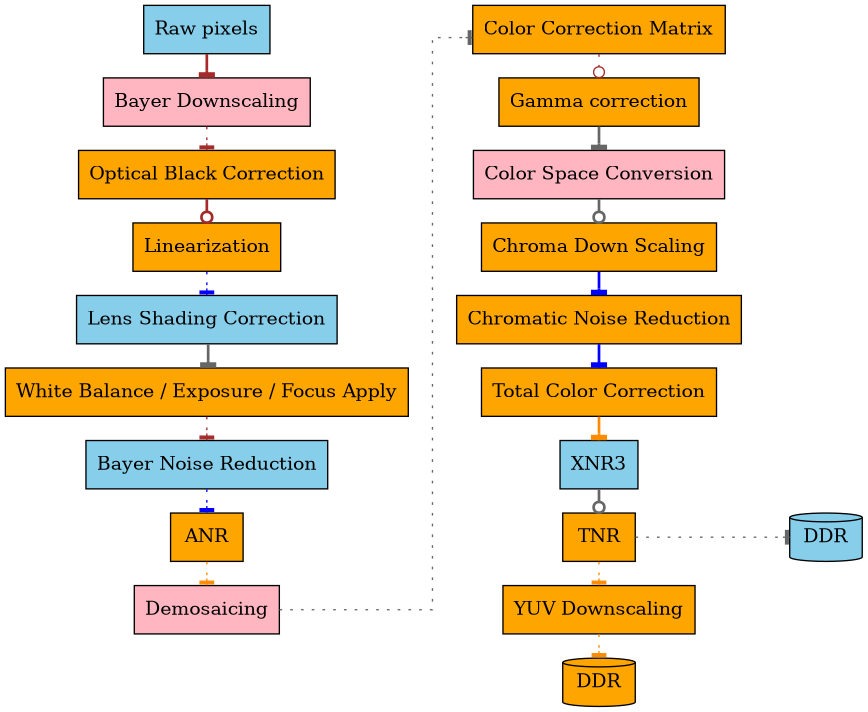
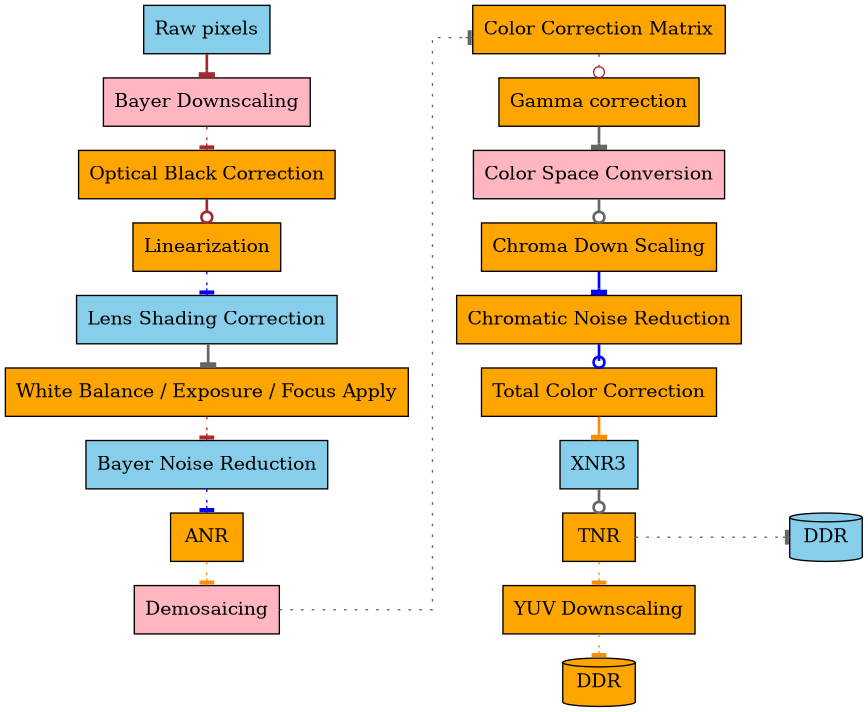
edge "Chromatic Noise Reduction" -> "Total Color Correction": arrowhead tee -> odot
